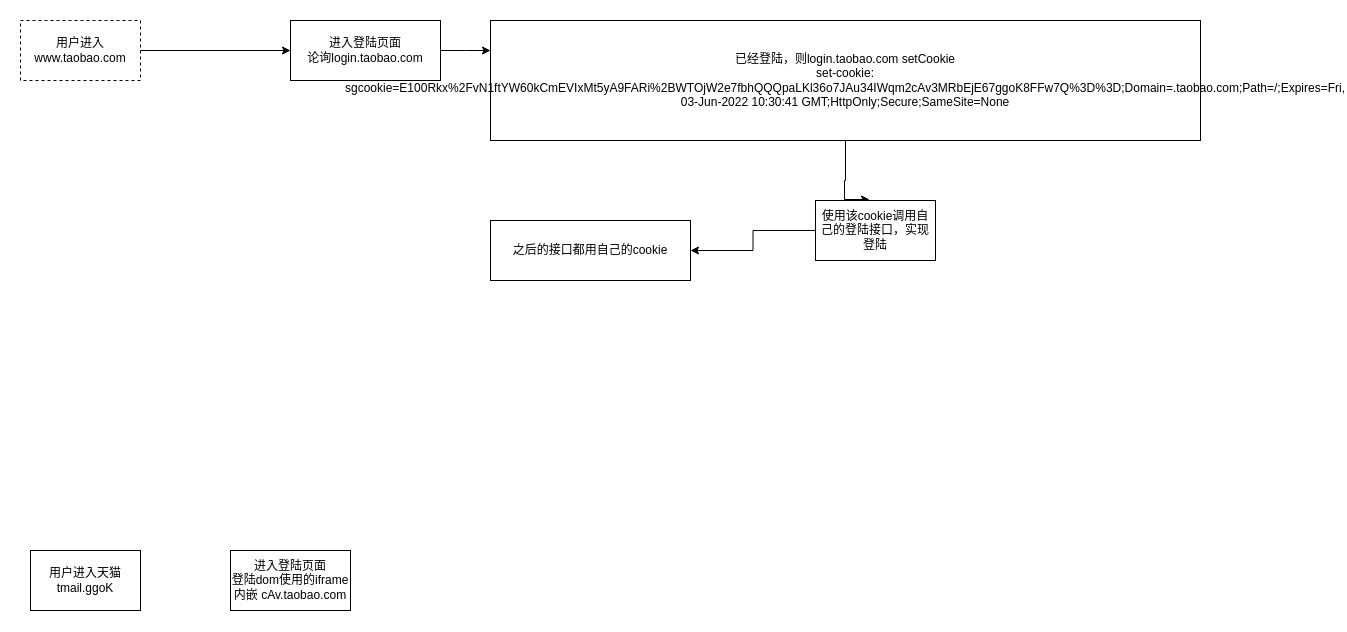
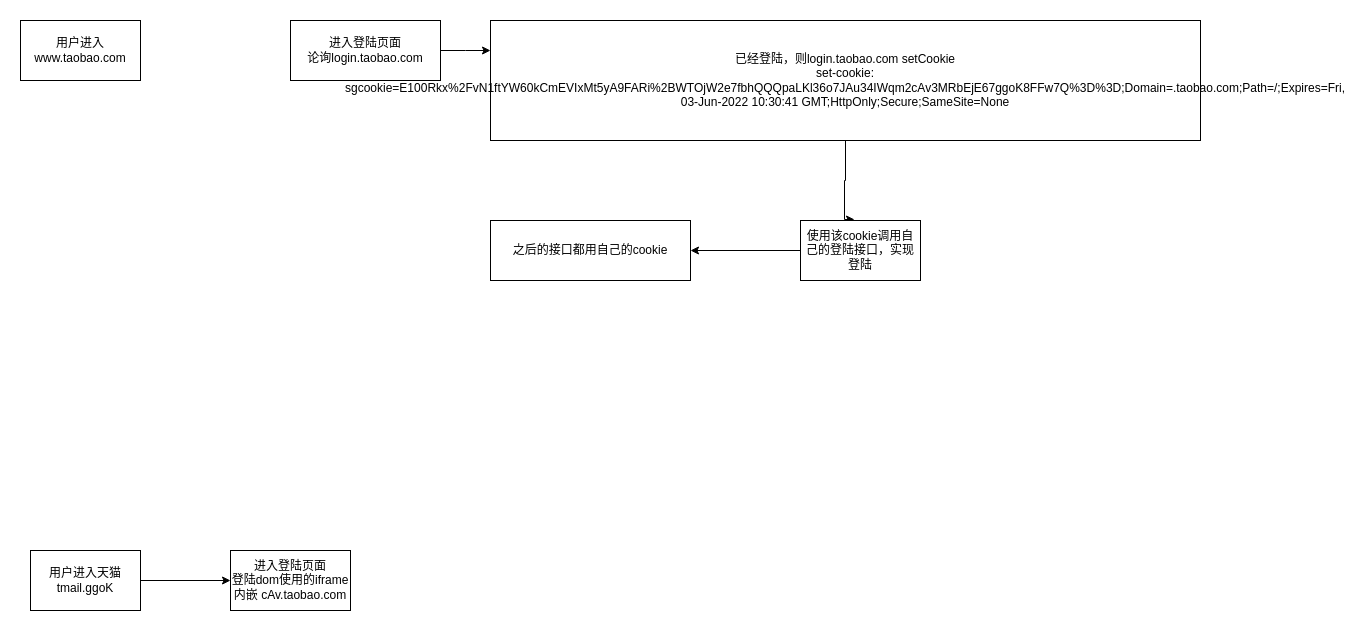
node "用户进入www.taobao.com": style dashed -> solid
edge "用户进入www.taobao.com" -> "进入登陆页面 论询login.taobao.com": removed
node "使用该cookie调用自己的登陆接口，实现登陆": moved (876, 231) -> (861, 251)
edge "用户进入天猫 tmail.ggoK" -> "进入登陆页面 登陆dom使用的iframe 内嵌 cAv.taobao.com": added
